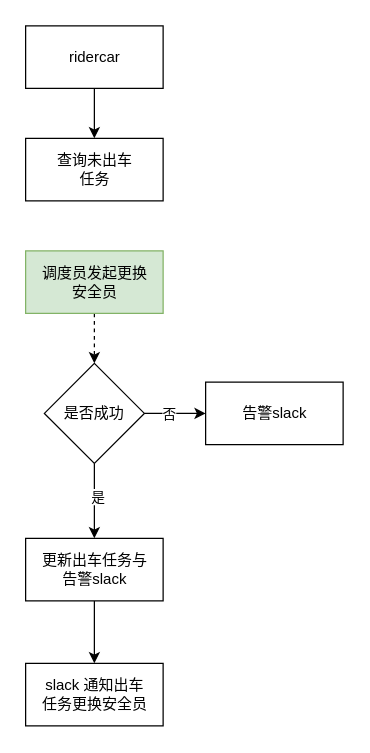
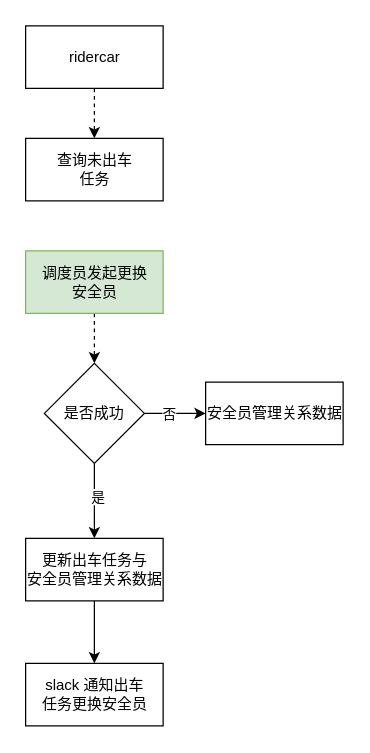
edge "ridercar" -> "查询未出车 任务": style solid -> dashed
node "告警slack": label "告警slack" -> "安全员管理关系数据"
node "更新出车任务与 告警slack": label "更新出车任务与 告警slack" -> "更新出车任务与 安全员管理关系数据"
